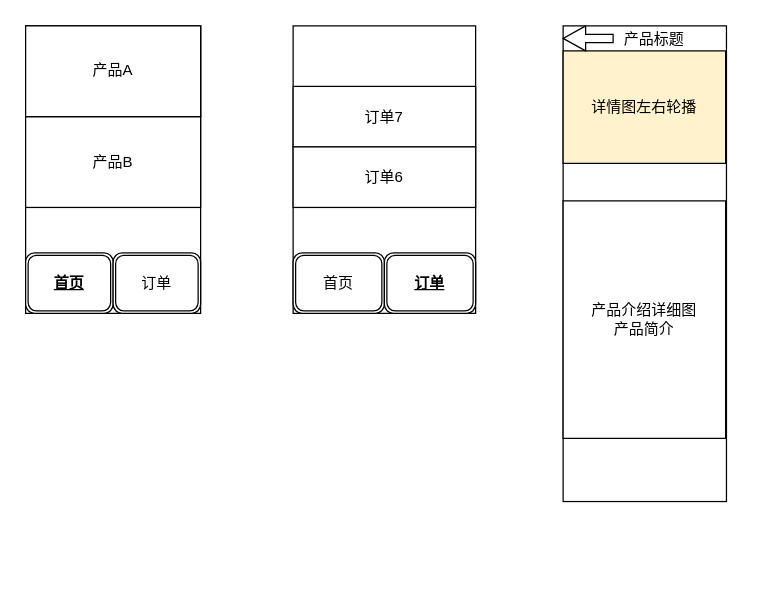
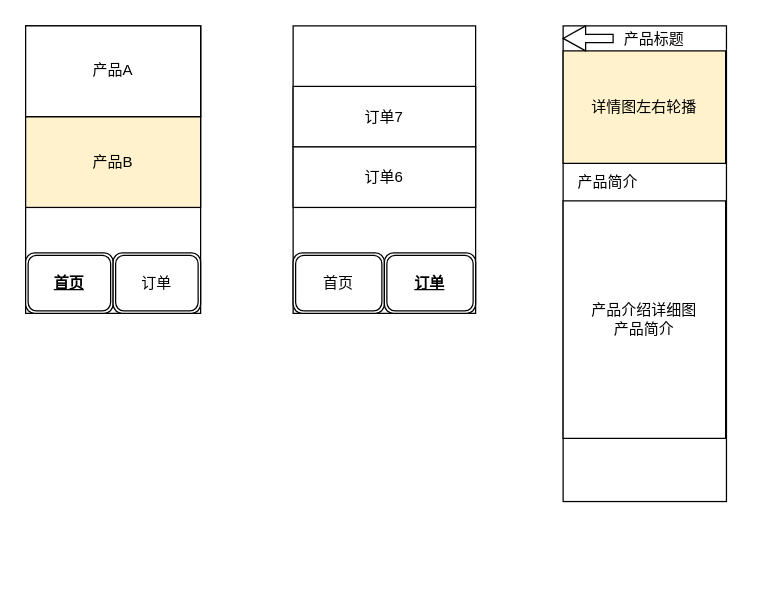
node "产品B": fillcolor #ffffff -> #fff2cc
node "产品简介": added
